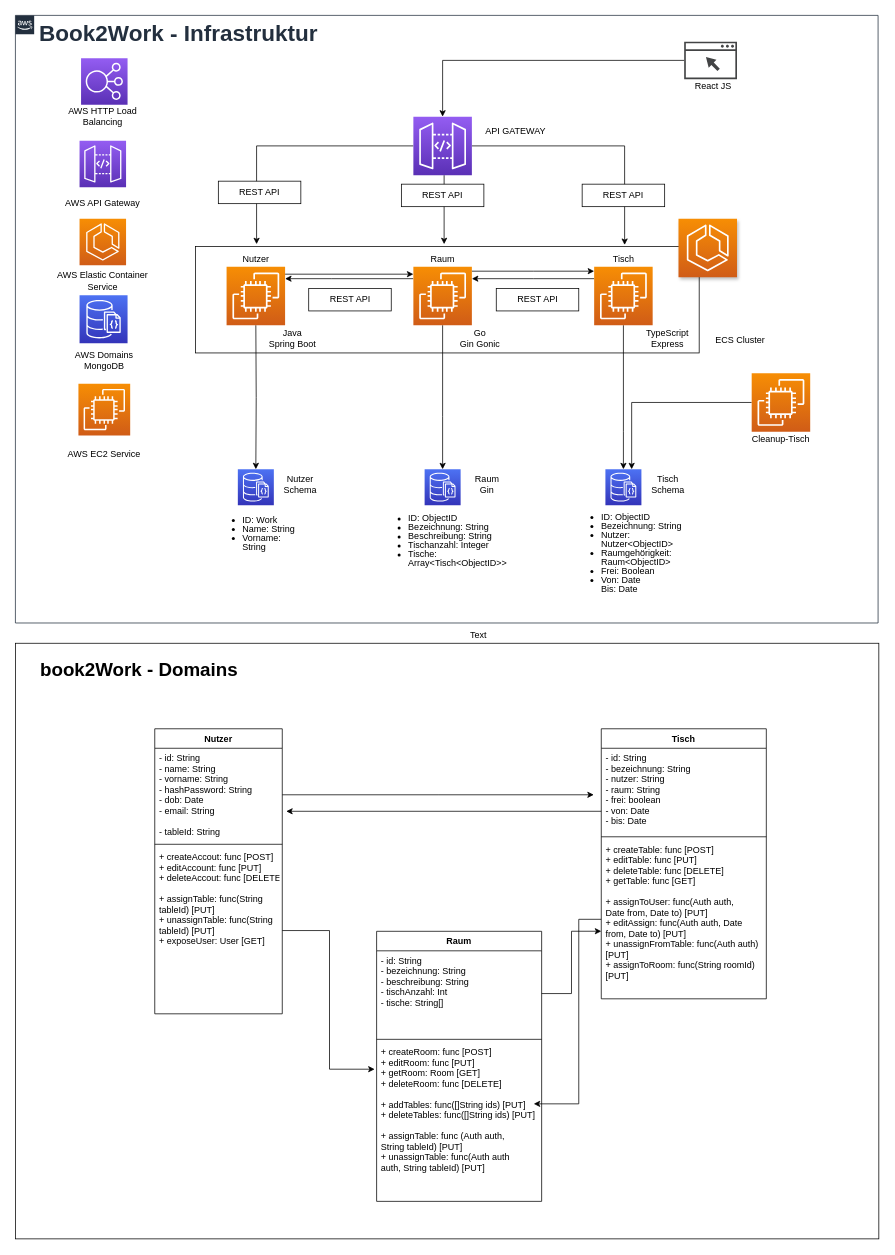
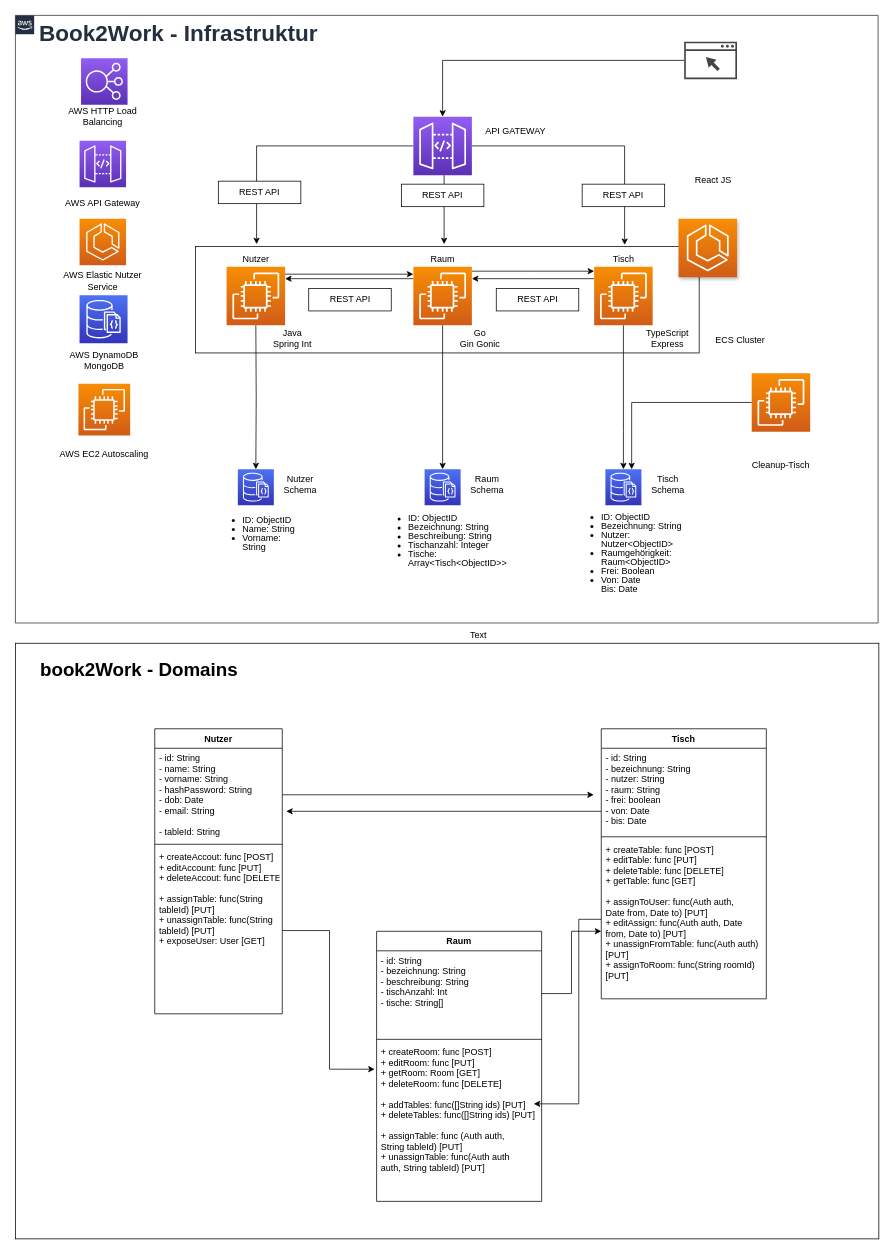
node "React JS": moved (713, 87) -> (713, 180)
node "AWS Elastic Container Service": label "AWS Elastic Container Service" -> "AWS Elastic Nutzer Service"
node "Java Spring Boot": label "Java Spring Boot" -> "Java Spring Int"
node "AWS Domains MongoDB": label "AWS Domains MongoDB" -> "AWS DynamoDB MongoDB"
node "Cleanup-Tisch": moved (781, 439) -> (781, 465)
node "AWS EC2 Service": label "AWS EC2 Service" -> "AWS EC2 Autoscaling"
node "Raum Gin": label "Raum Gin" -> "Raum Schema"
node "ID: Work Name: String Vorname: String": label "ID: Work Name: String Vorname: String" -> "ID: ObjectID Name: String Vorname: String"
